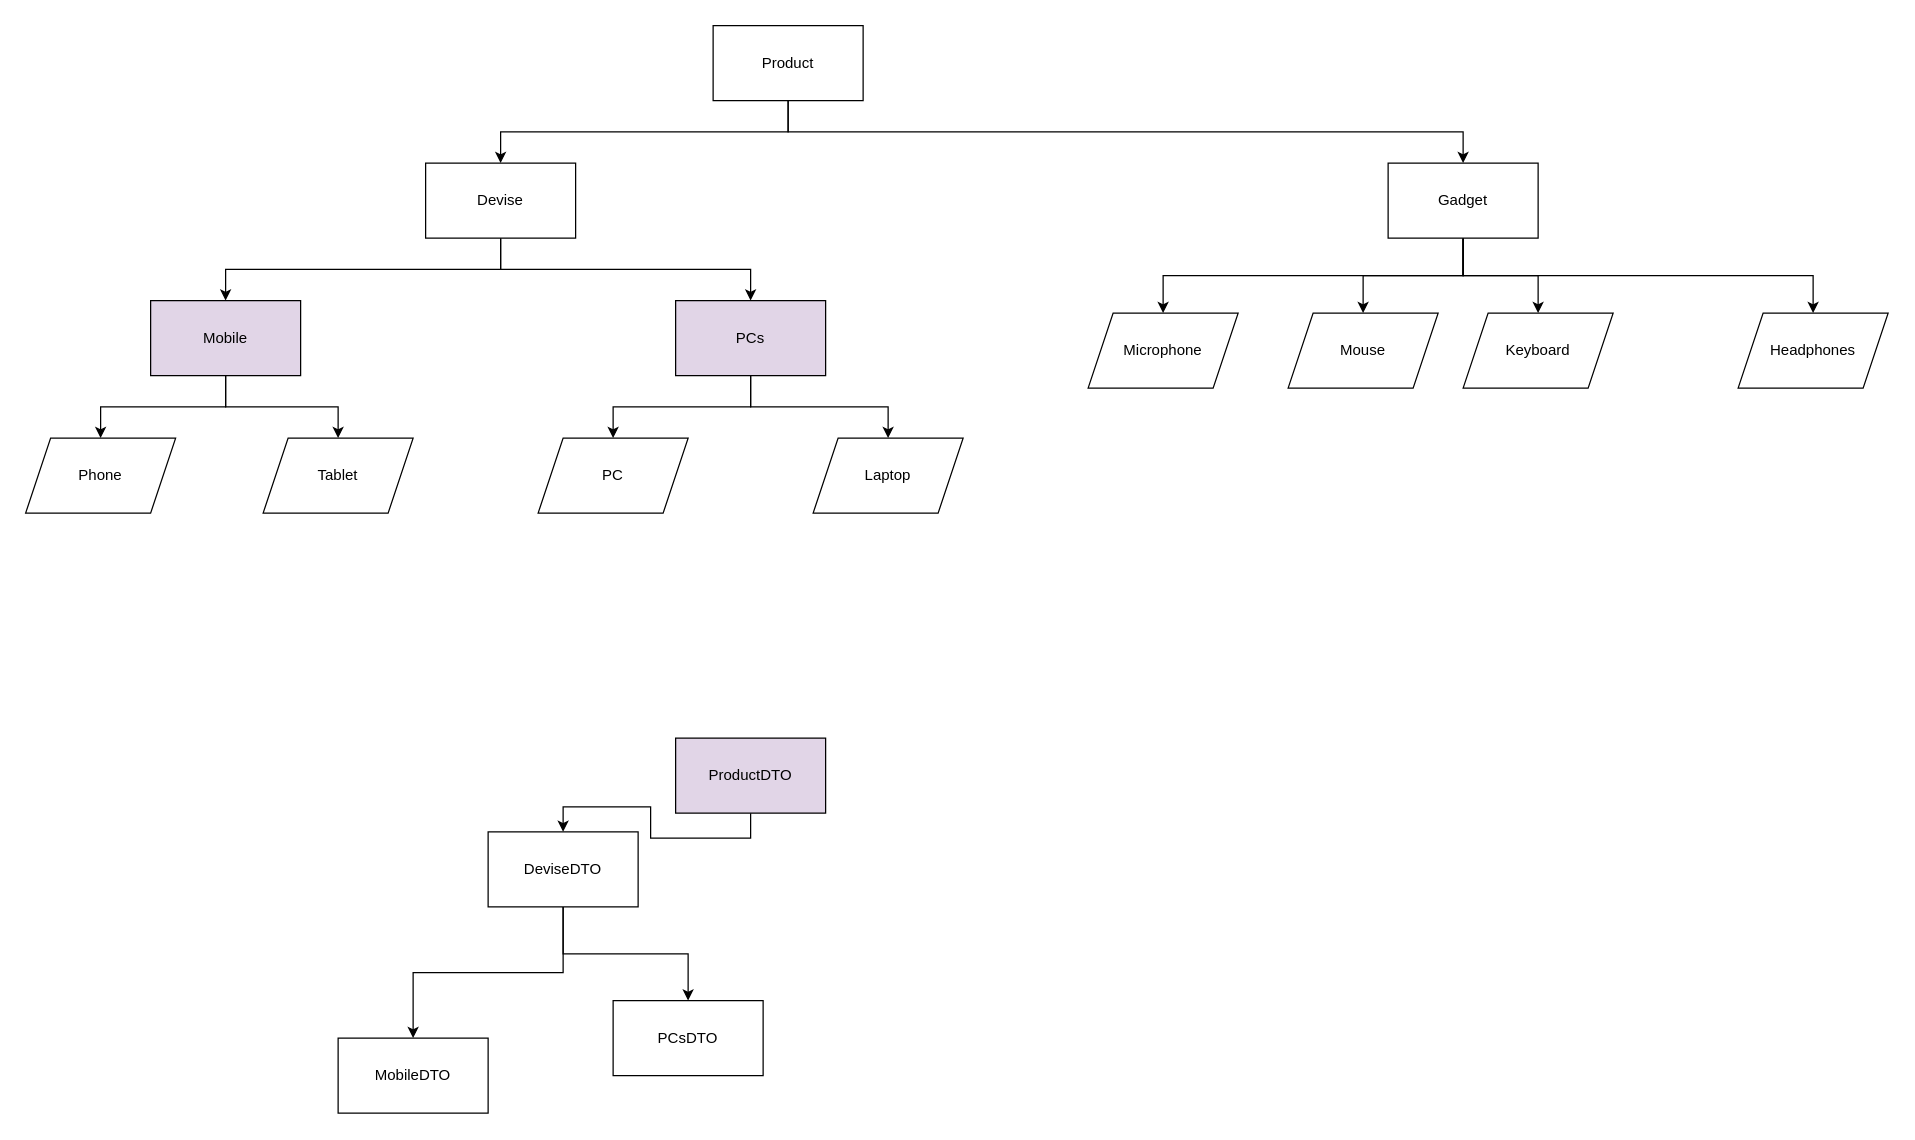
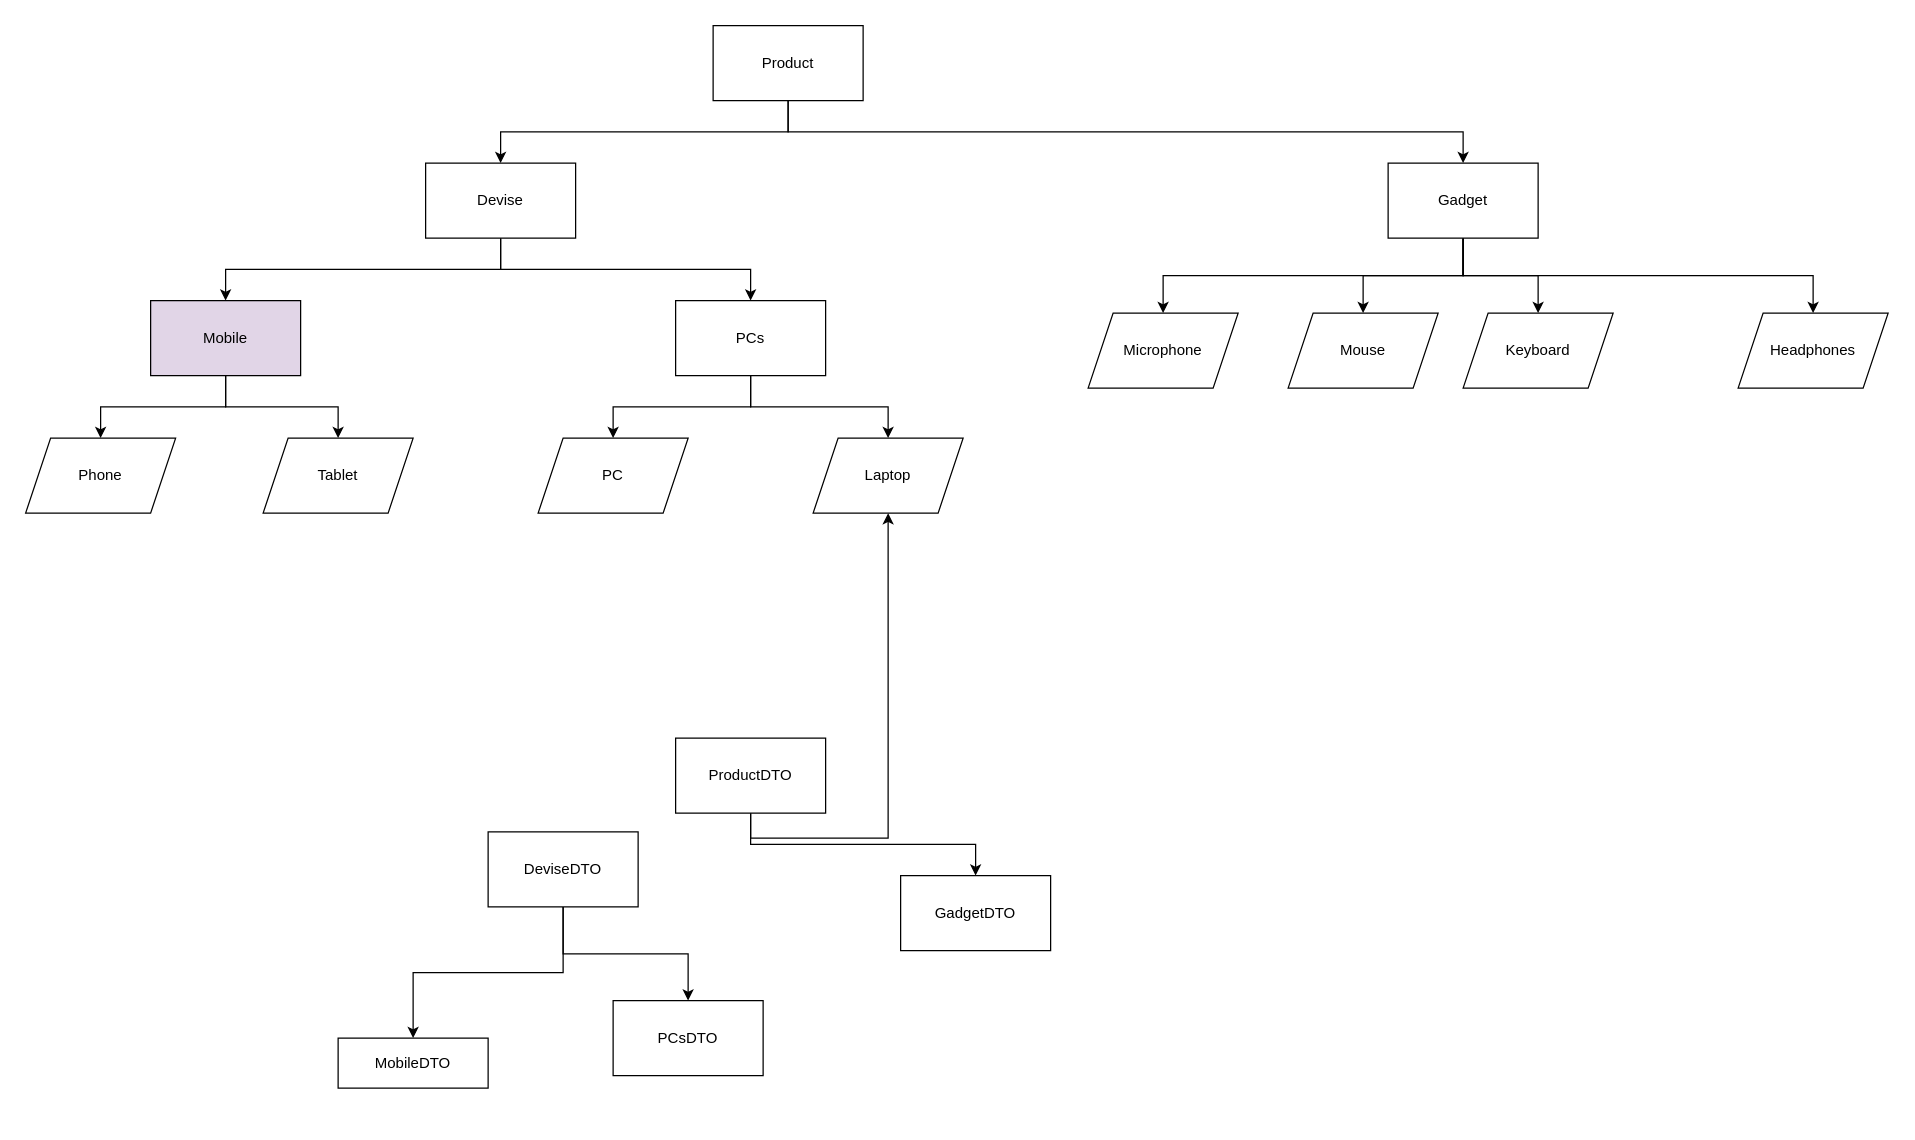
node "PCs": fillcolor #e1d5e7 -> #ffffff
node "ProductDTO": fillcolor #e1d5e7 -> #ffffff
edge "ProductDTO" -> "DeviseDTO": now "ProductDTO" -> "Laptop"
edge "ProductDTO" -> "GadgetDTO": added
node "GadgetDTO": added
node "MobileDTO": size 150x75 -> 150x50
